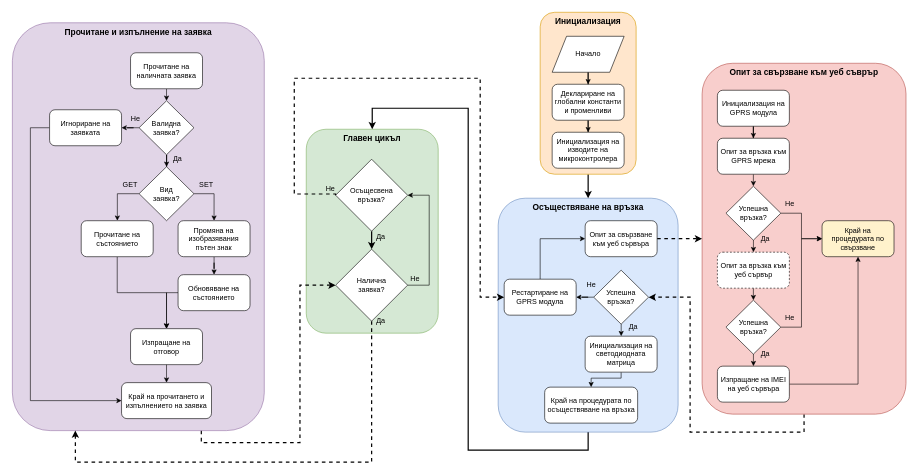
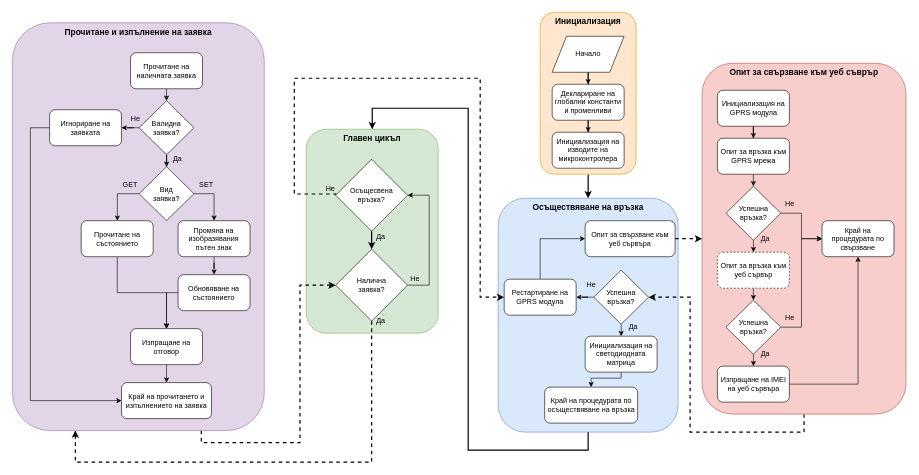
node "Опит за свързване към уеб сървъра": size 72x36 -> 90x36
node "Край на процедурата по свързване": fillcolor #fff2cc -> #ffffff
